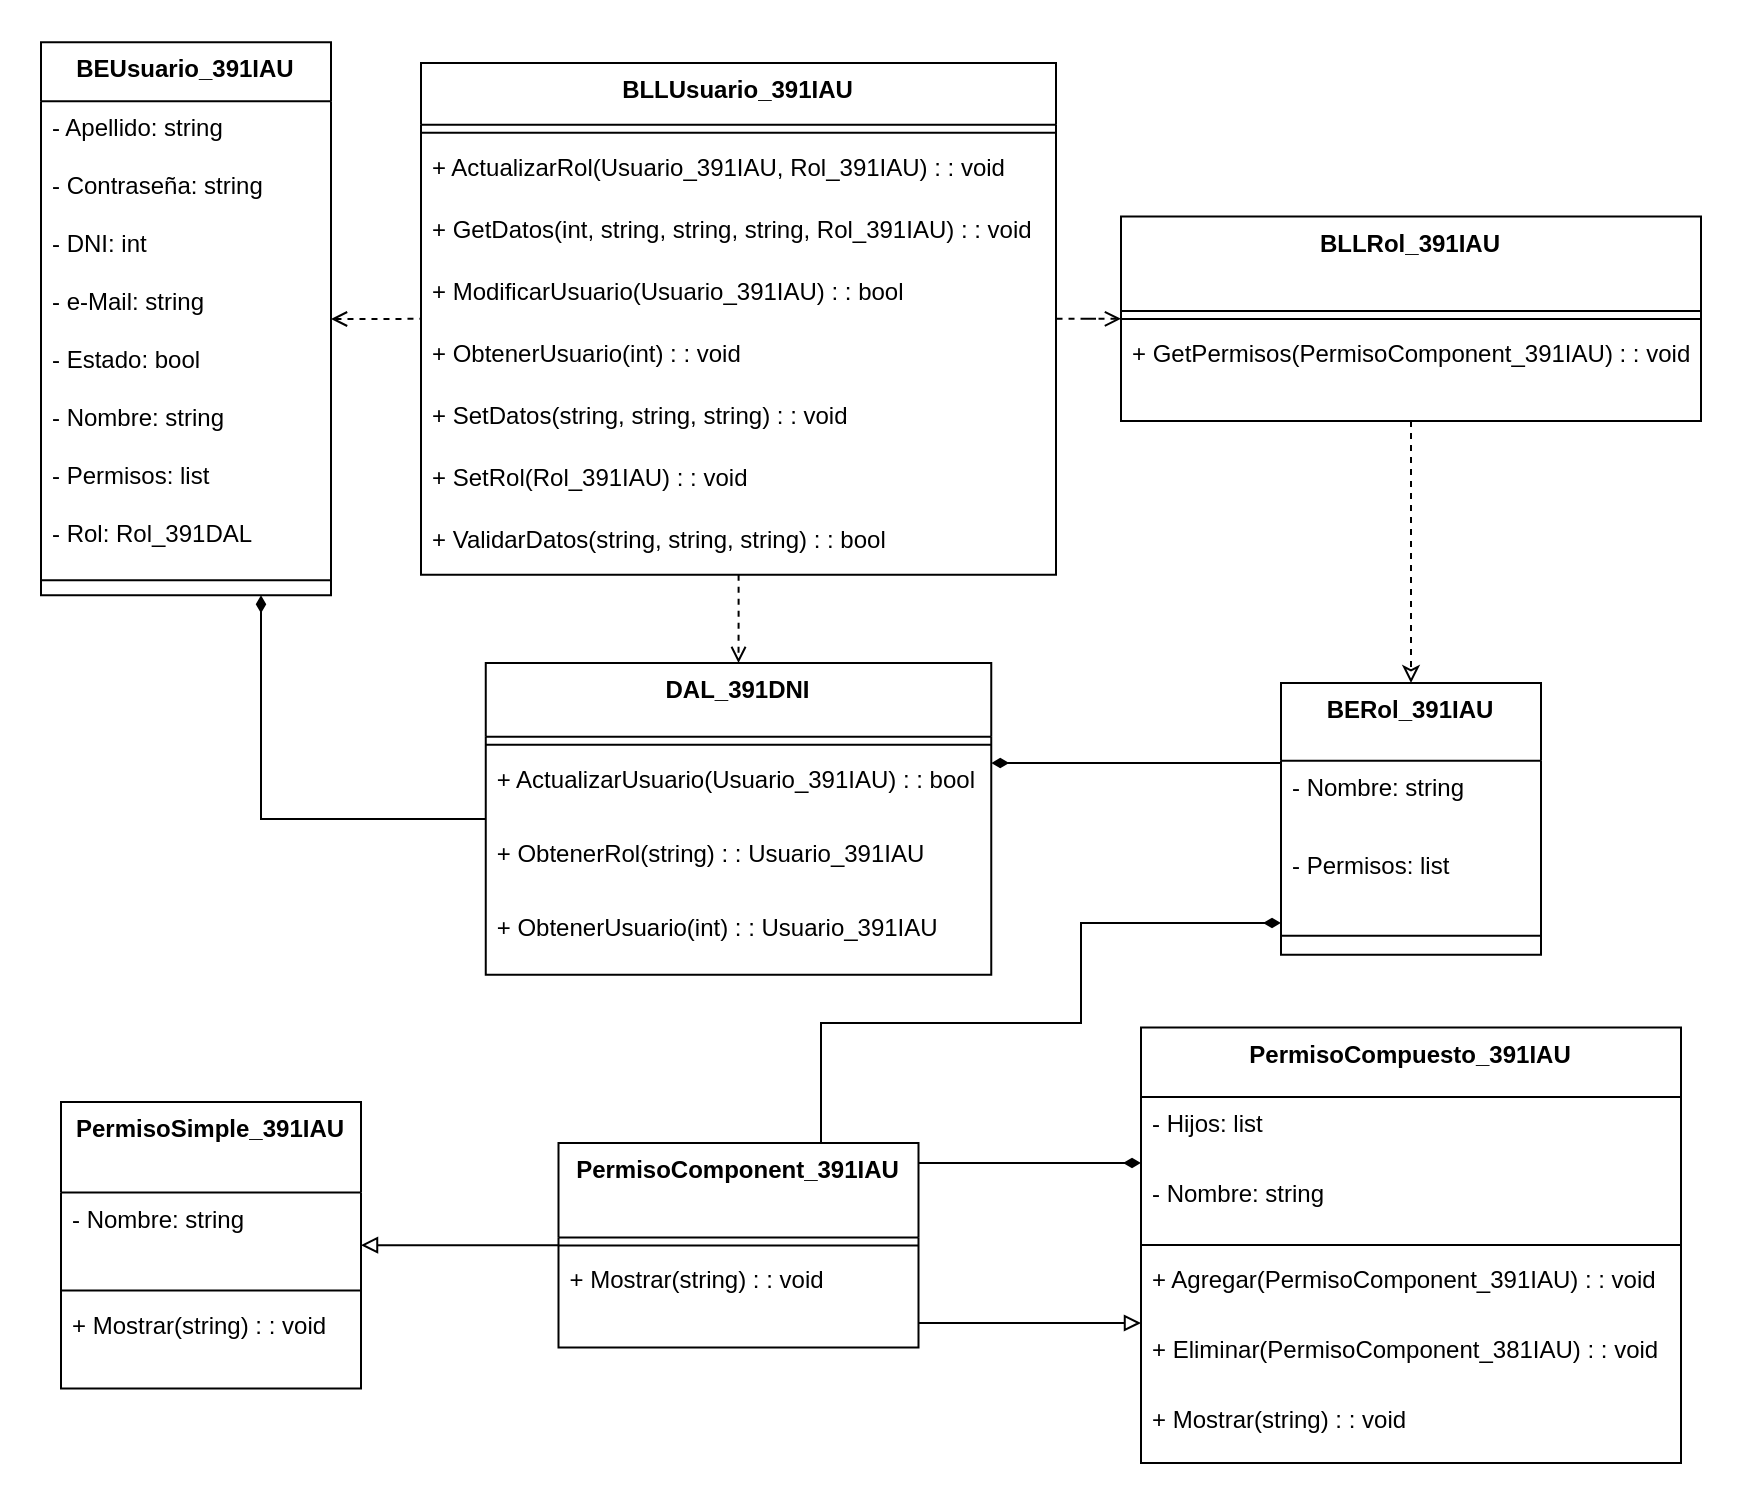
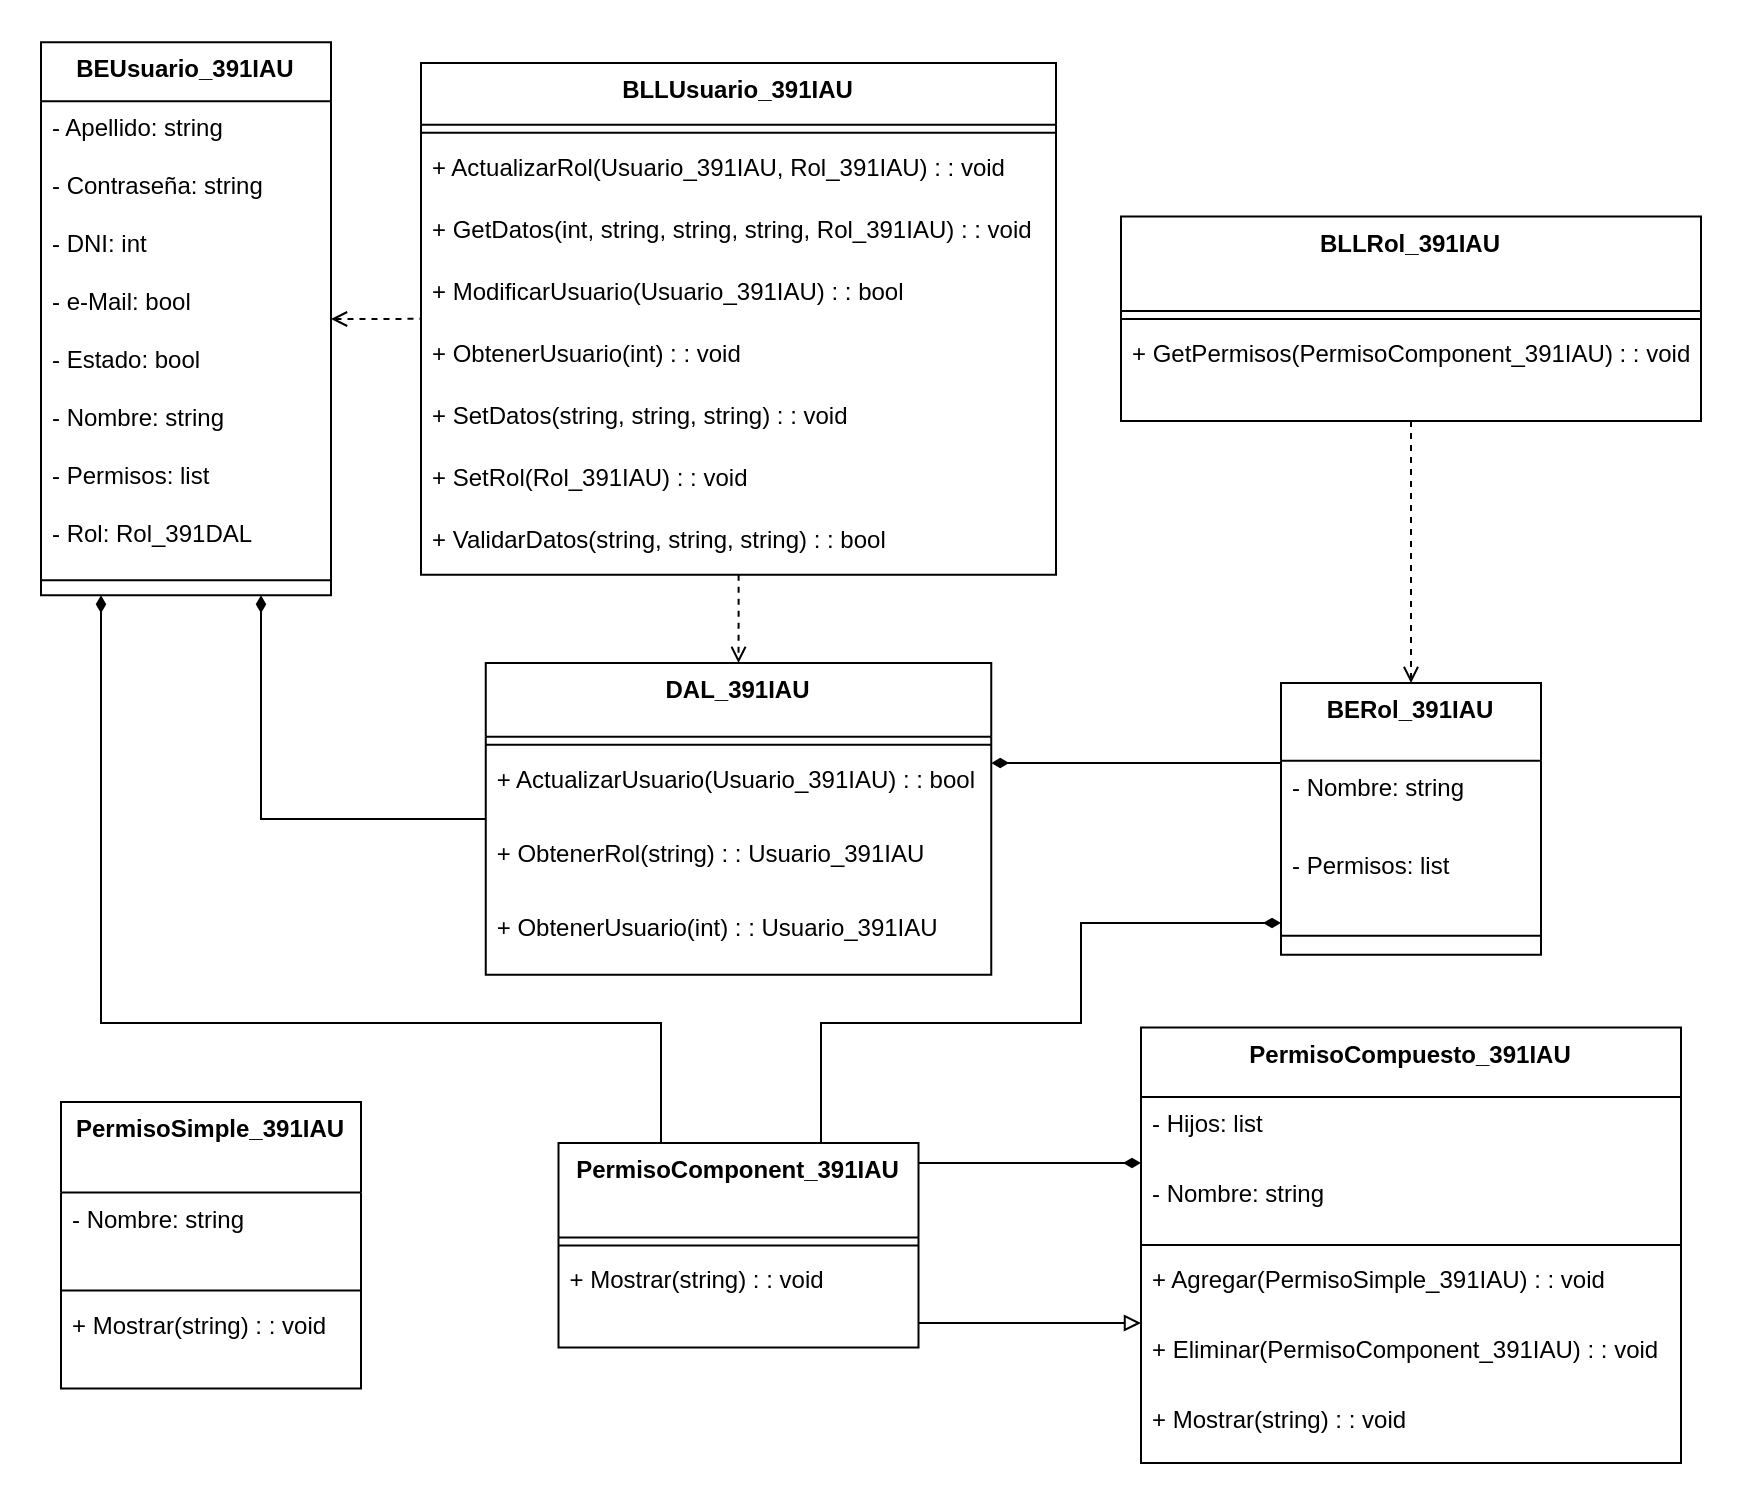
node "- e-Mail: string": label "- e-Mail: string" -> "- e-Mail: bool"
edge "BLLUsuario_391IAU" -> "BLLRol_391IAU": removed
edge "BLLRol_391IAU" -> "BERol_391IAU": arrowhead classic -> open
node "DAL_391DNI": label "DAL_391DNI" -> "DAL_391IAU"
edge "PermisoComponent_391IAU" -> "BEUsuario_391IAU": added
edge "PermisoComponent_391IAU" -> "PermisoSimple_391IAU": removed
node "+ Agregar(PermisoComponent_391IAU) : : void": label "+ Agregar(PermisoComponent_391IAU) : : void" -> "+ Agregar(PermisoSimple_391IAU) : : void"
node "+ Eliminar(PermisoComponent_381IAU) : : void": label "+ Eliminar(PermisoComponent_381IAU) : : void" -> "+ Eliminar(PermisoComponent_391IAU) : : void"
